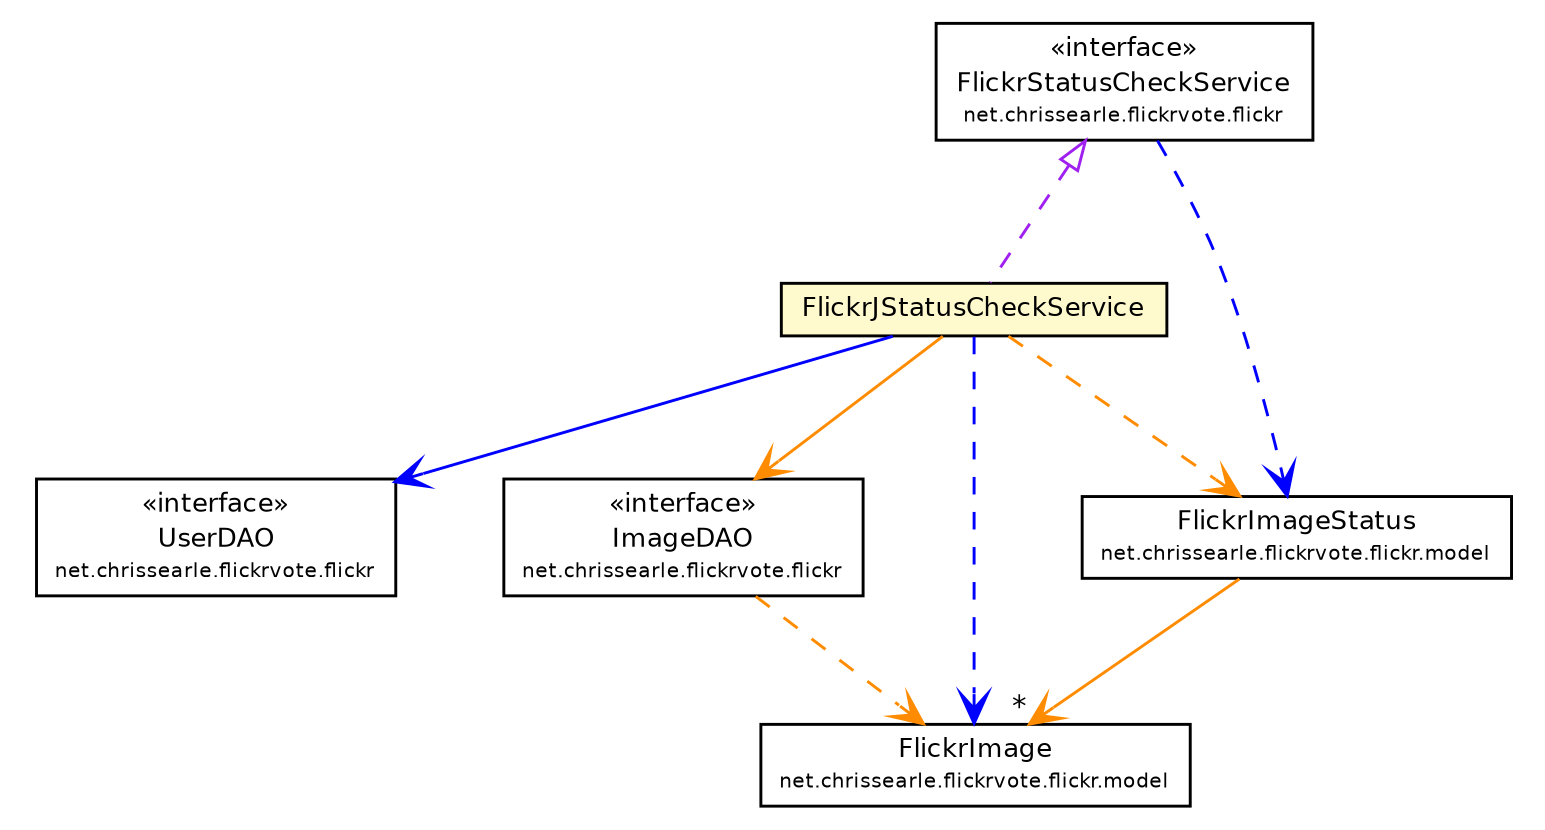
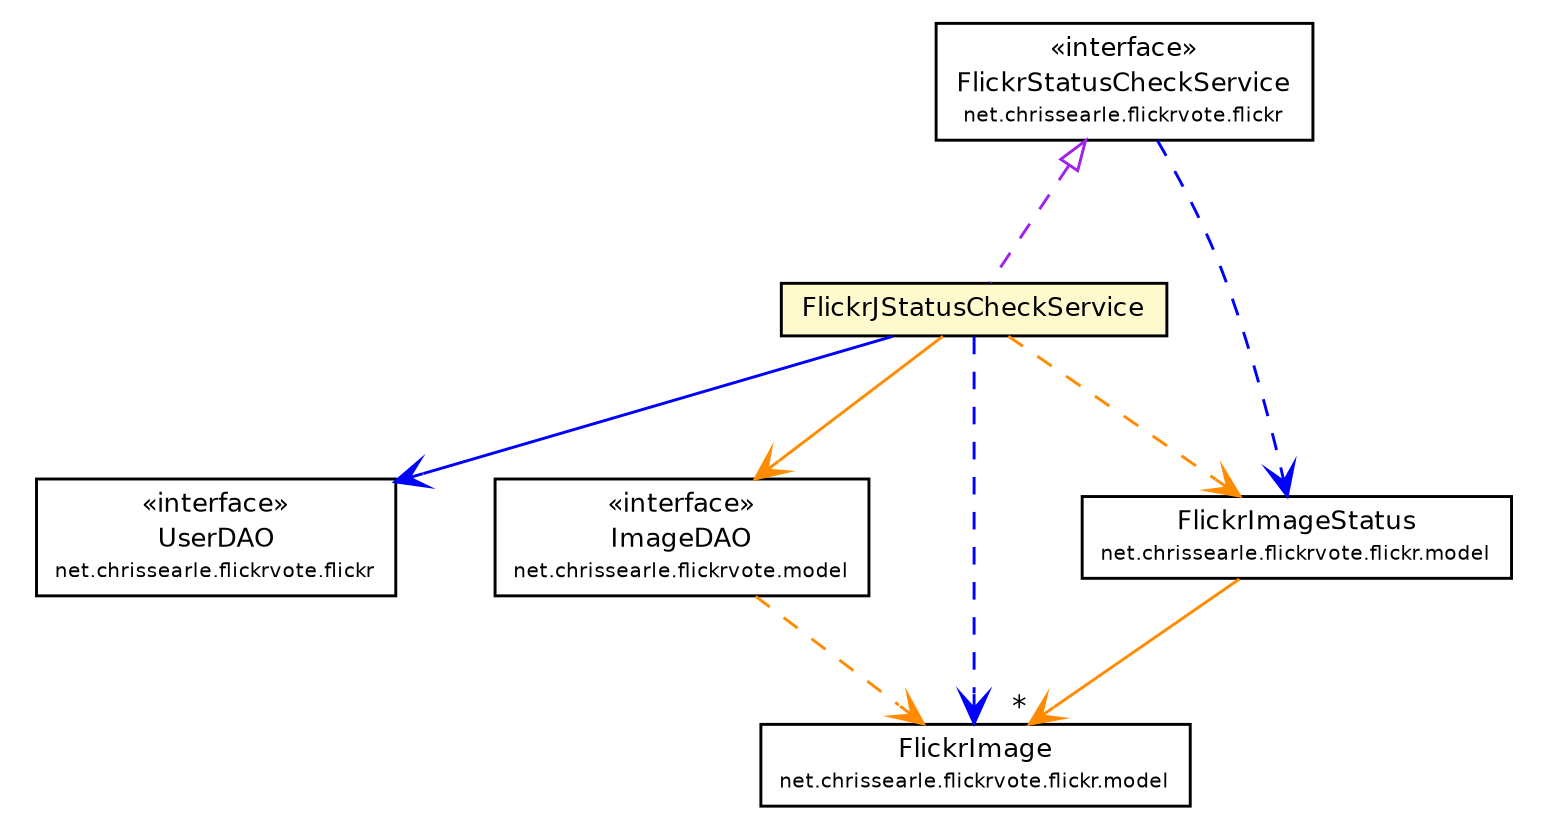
node "ImageDAO": text "net.chrissearle.flickrvote.flickr" -> "net.chrissearle.flickrvote.model"
